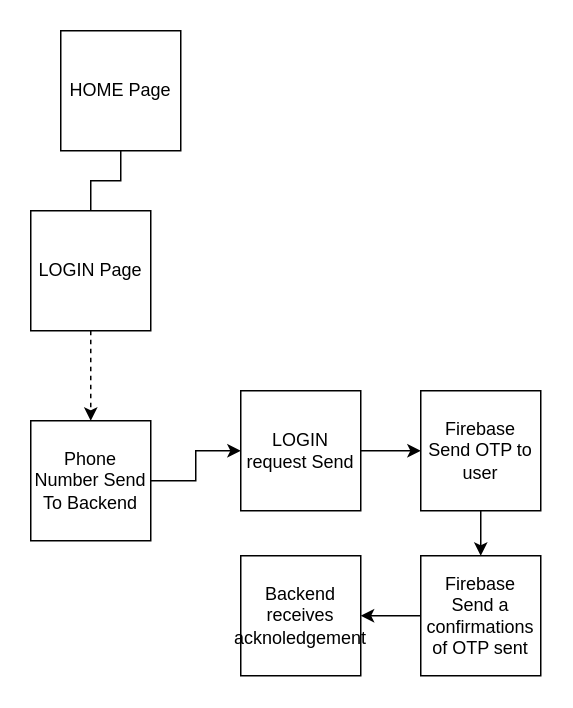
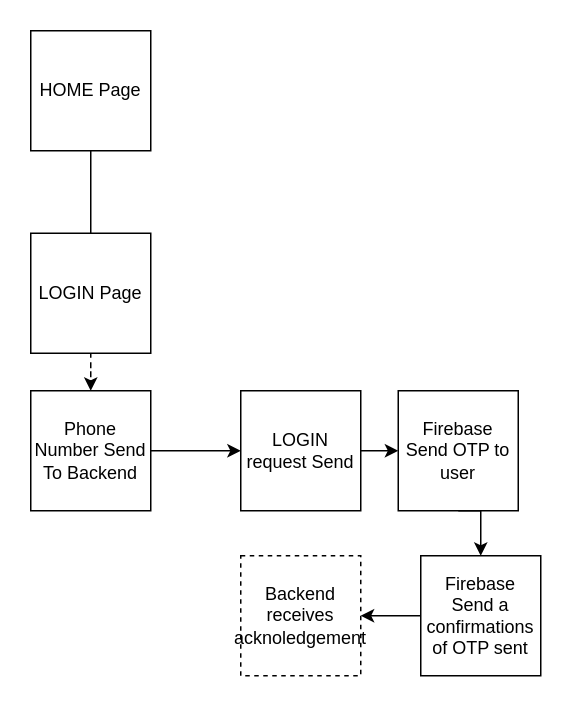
node "HOME Page": moved (121, 91) -> (91, 91)
node "LOGIN Page": moved (91, 271) -> (91, 293)
node "Firebase Send OTP to user": moved (481, 451) -> (458, 451)
node "Phone Number Send To Backend": moved (91, 481) -> (91, 451)
node "Backend receives acknoledgement": style solid -> dashed
